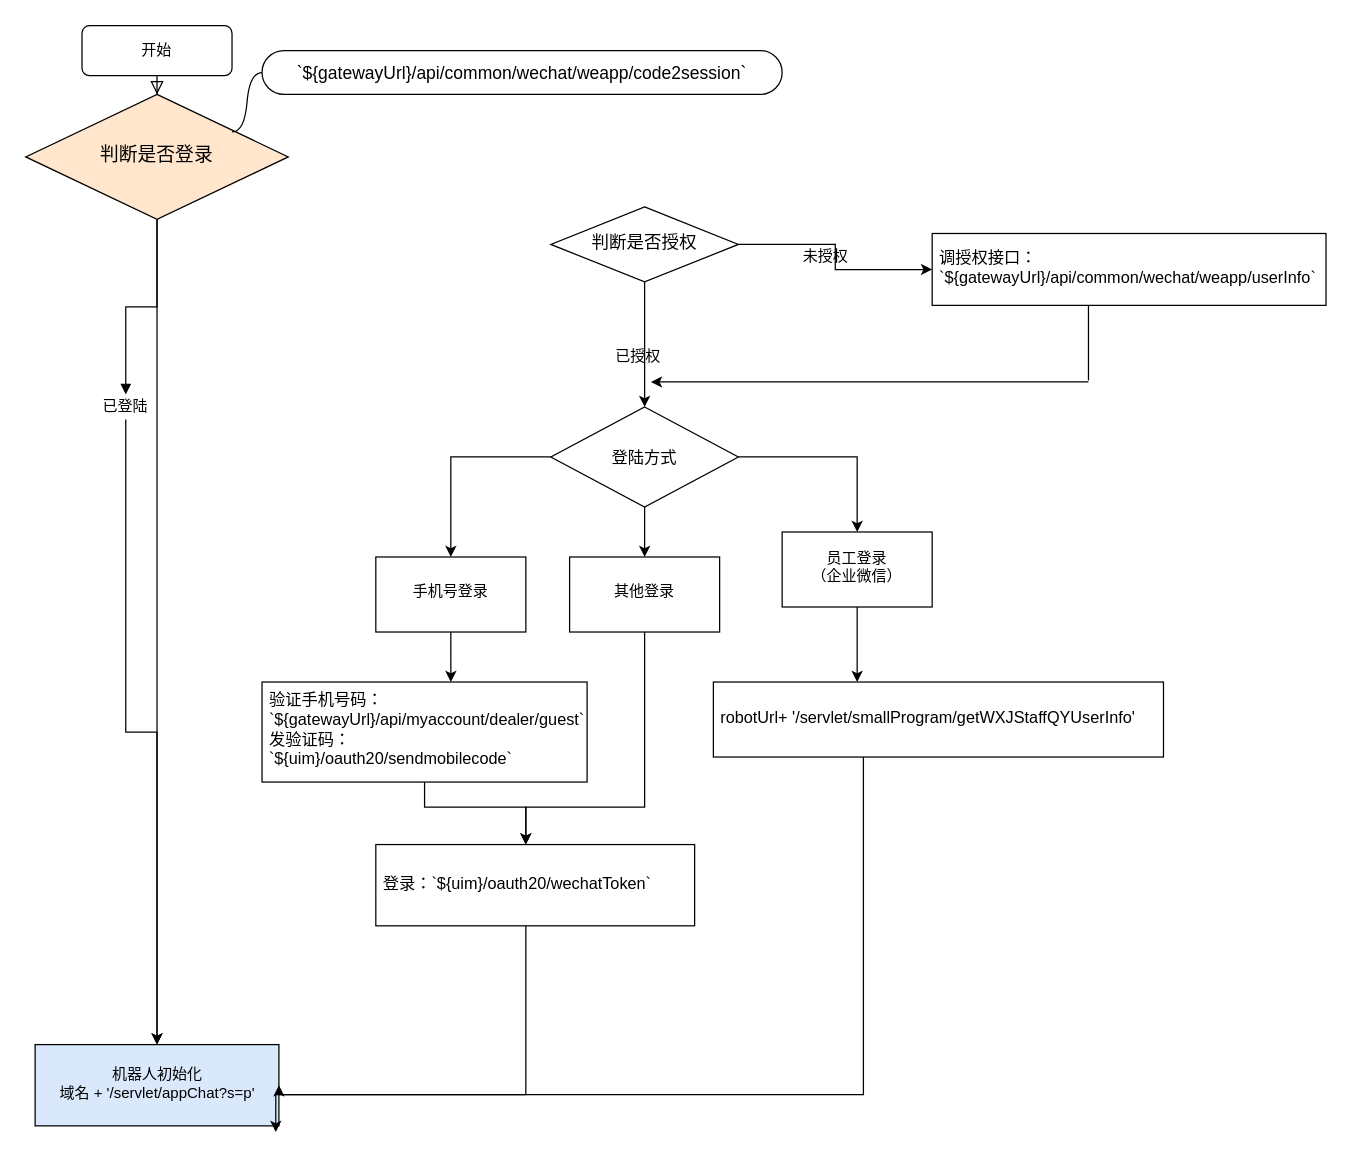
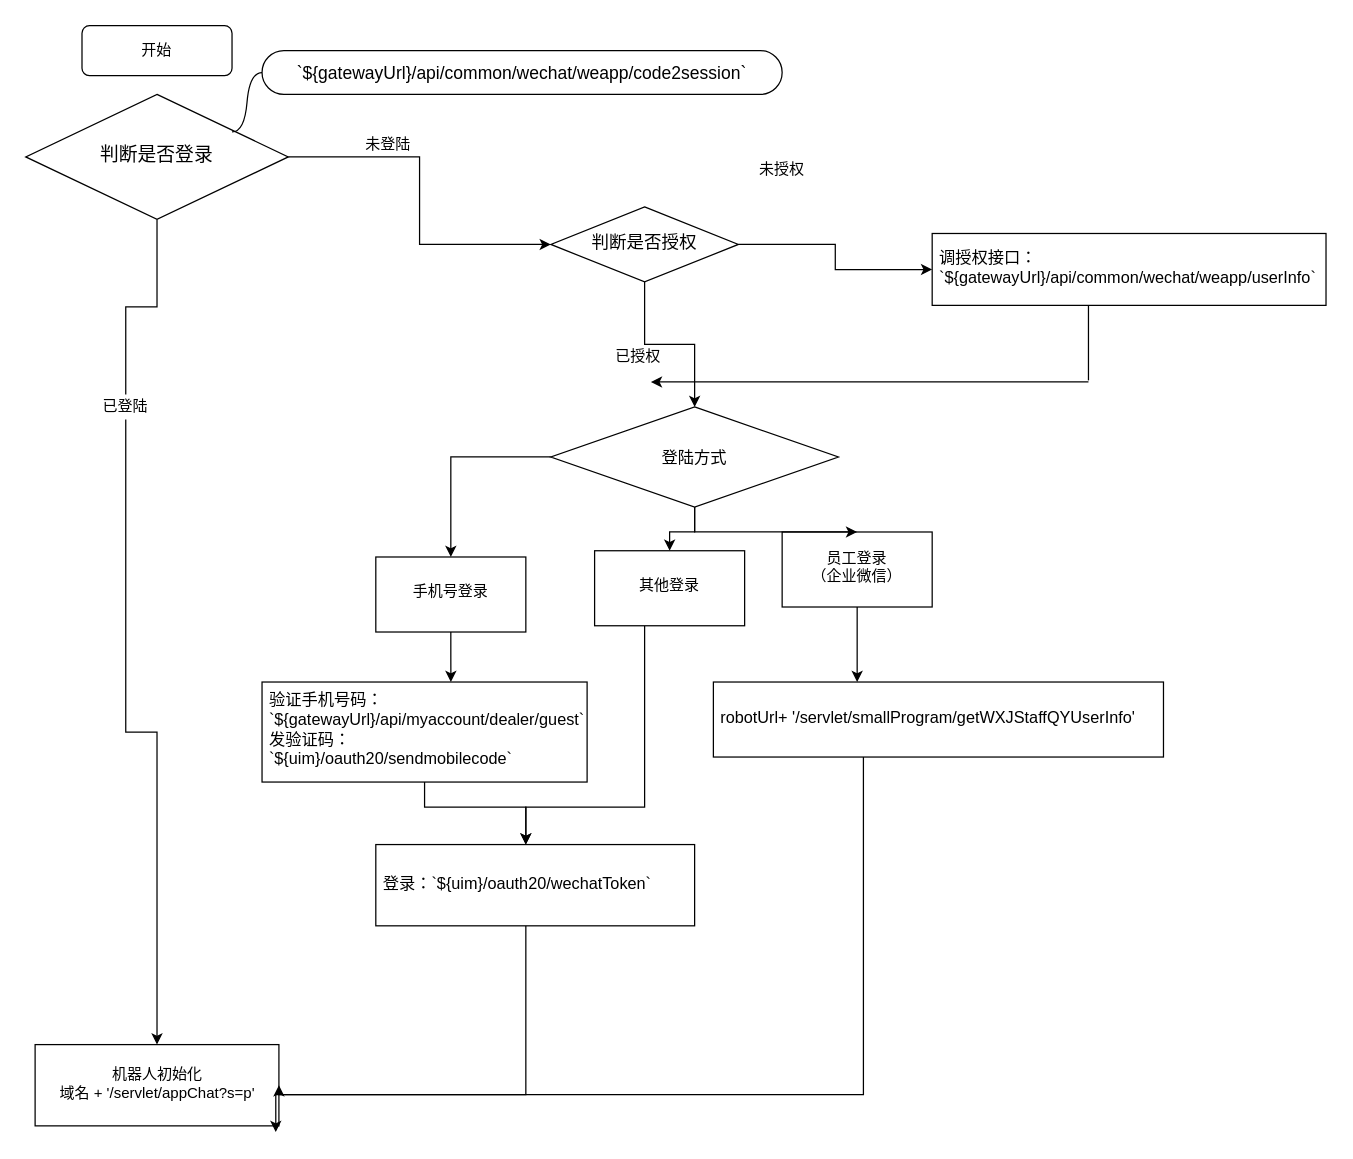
edge "开始" -> "判断是否登录": removed
node "未登陆": added
node "判断是否登录": fillcolor #ffe6cc -> #ffffff
node "未授权": moved (826, 257) -> (782, 169)
edge "判断是否登录" -> "已登陆": arrowhead block -> none
node "登陆方式": size 188x100 -> 288x100
edge "判断是否登录" -> "机器人初始化 域名 + '/servlet/appChat?s=p'": now "判断是否登录" -> "判断是否授权"
node "其他登录": moved (644, 594) -> (669, 588)
node "机器人初始化 域名 + '/servlet/appChat?s=p'": fillcolor #dae8fc -> #ffffff
